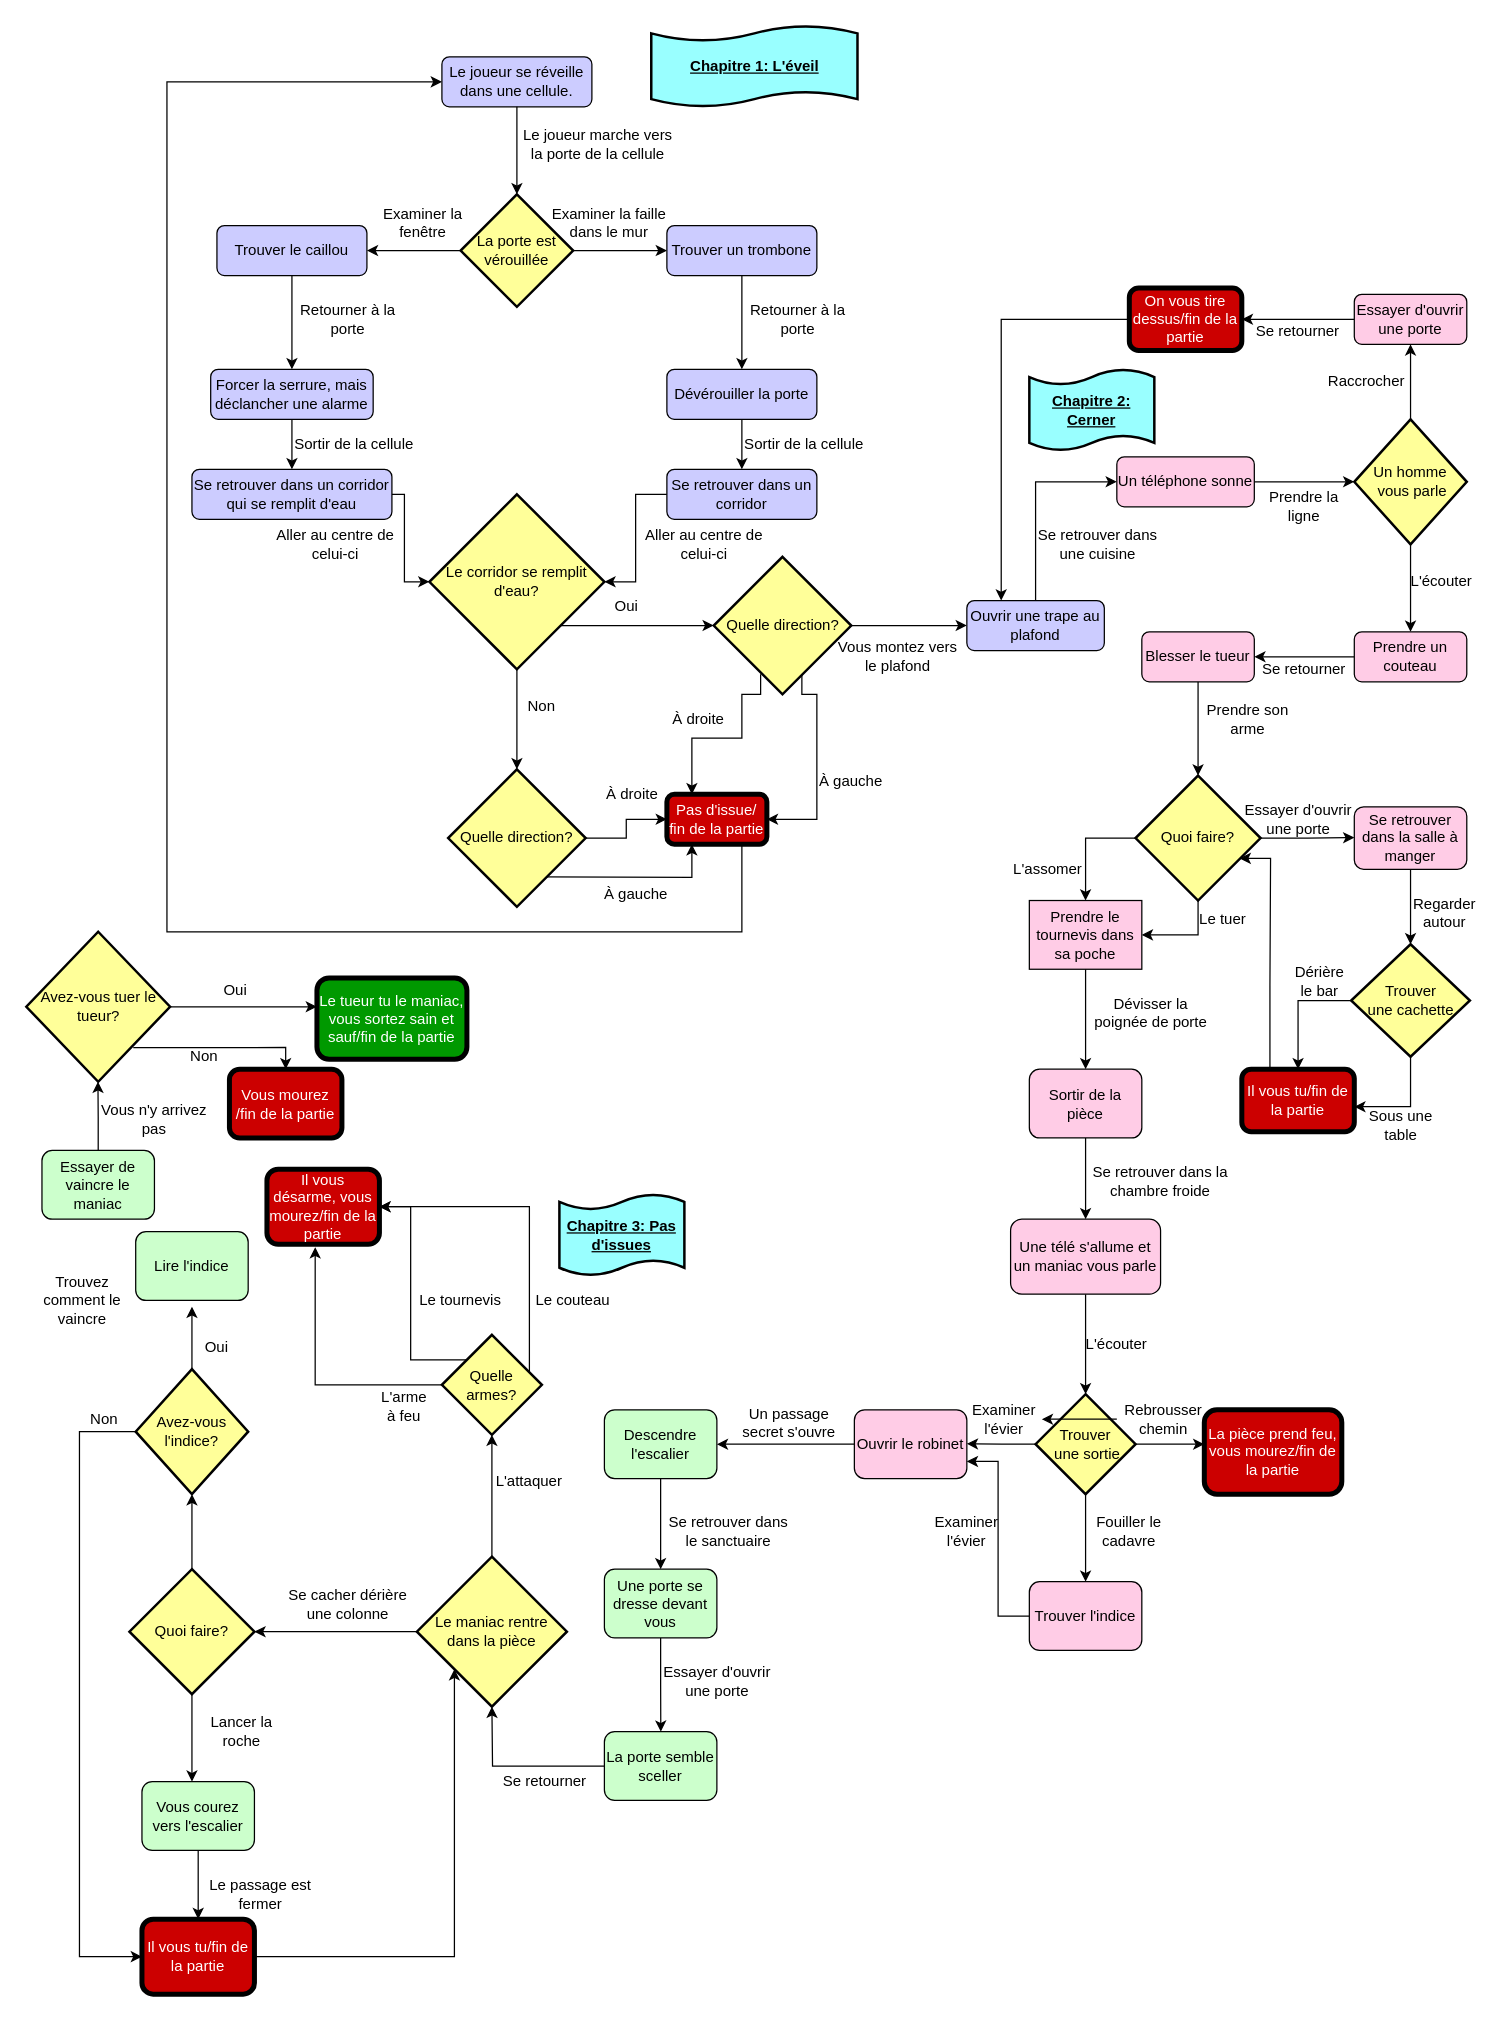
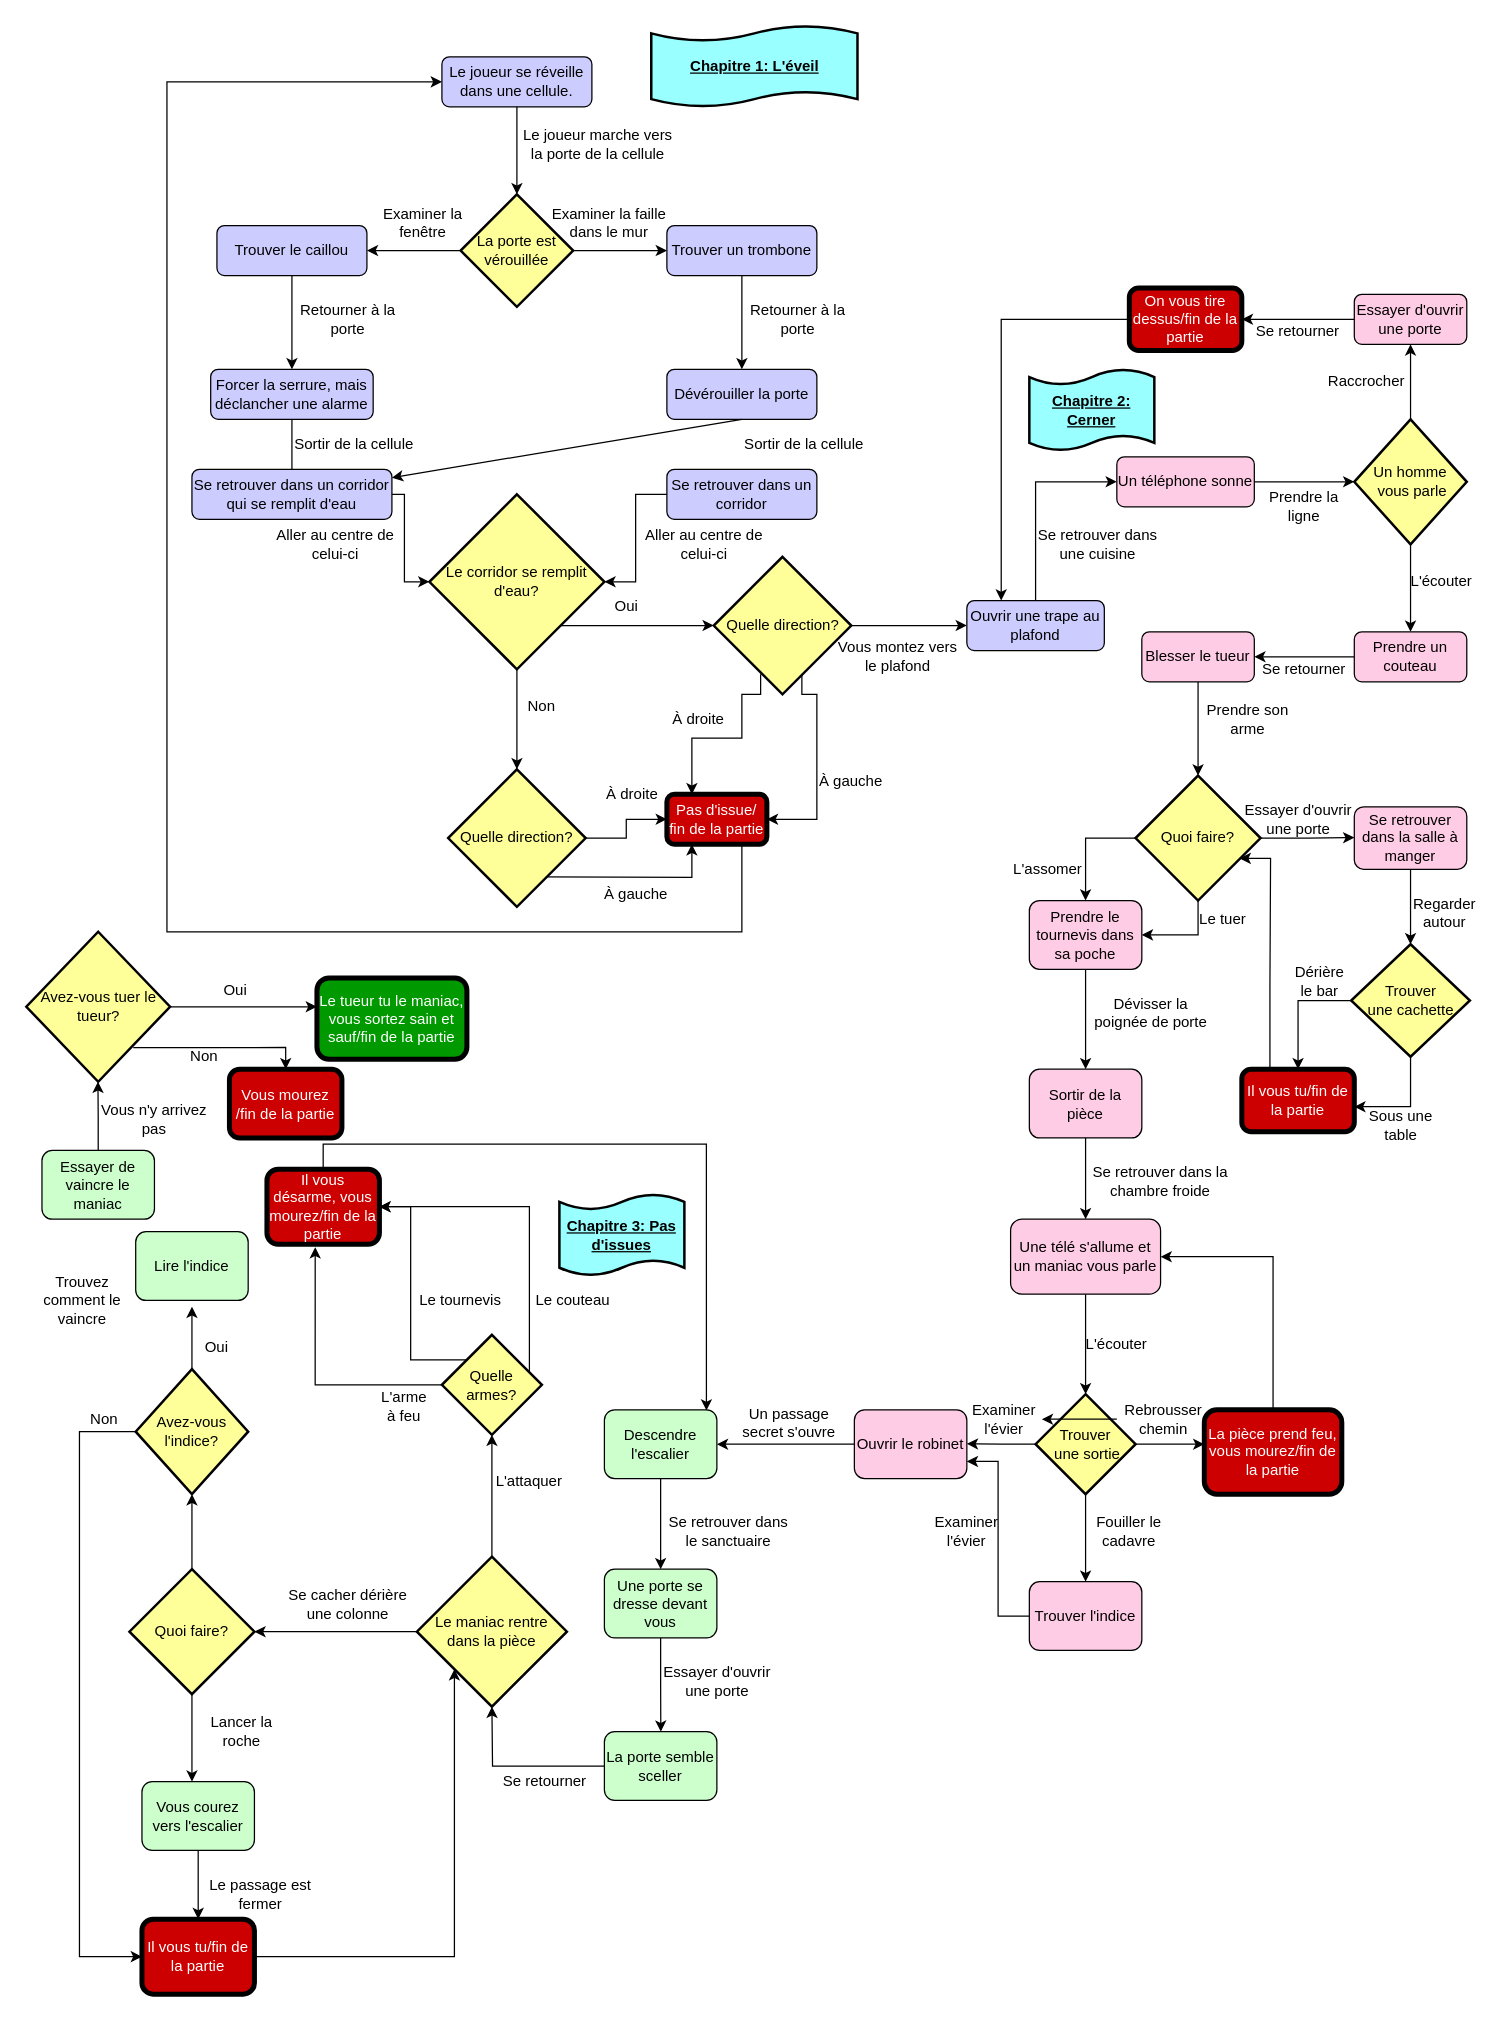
edge "Dévérouiller la porte" -> "Se retrouver dans un corridor": now "Dévérouiller la porte" -> "Se retrouver dans un corridor qui se remplit d'eau"
edge "Forcer la serrure, mais déclancher une alarme" -> "Se retrouver dans un corridor qui se remplit d'eau": arrowhead classic -> none
node "Prendre le tournevis dans sa poche": shape rectangle -> rounded rectangle
edge "Il vous désarme, vous mourez/fin de la partie" -> "Descendre l'escalier": added
edge "La pièce prend feu, vous mourez/fin de la partie" -> "Une télé s'allume et un maniac vous parle": added
